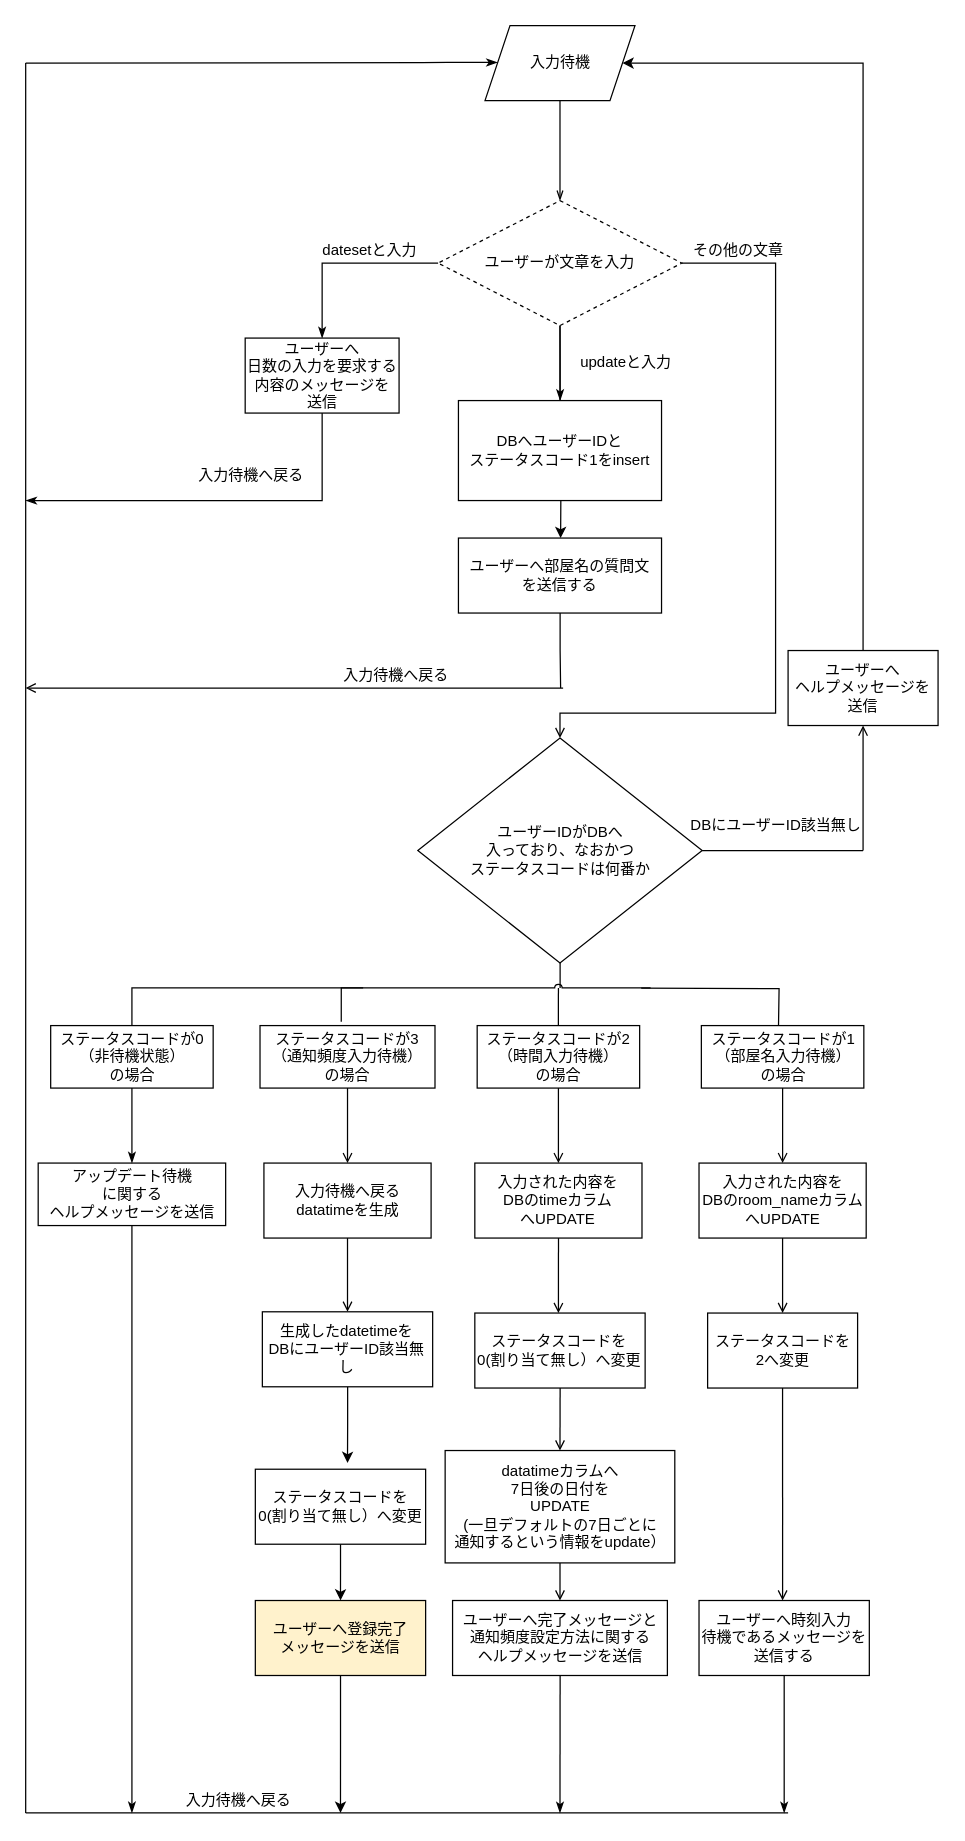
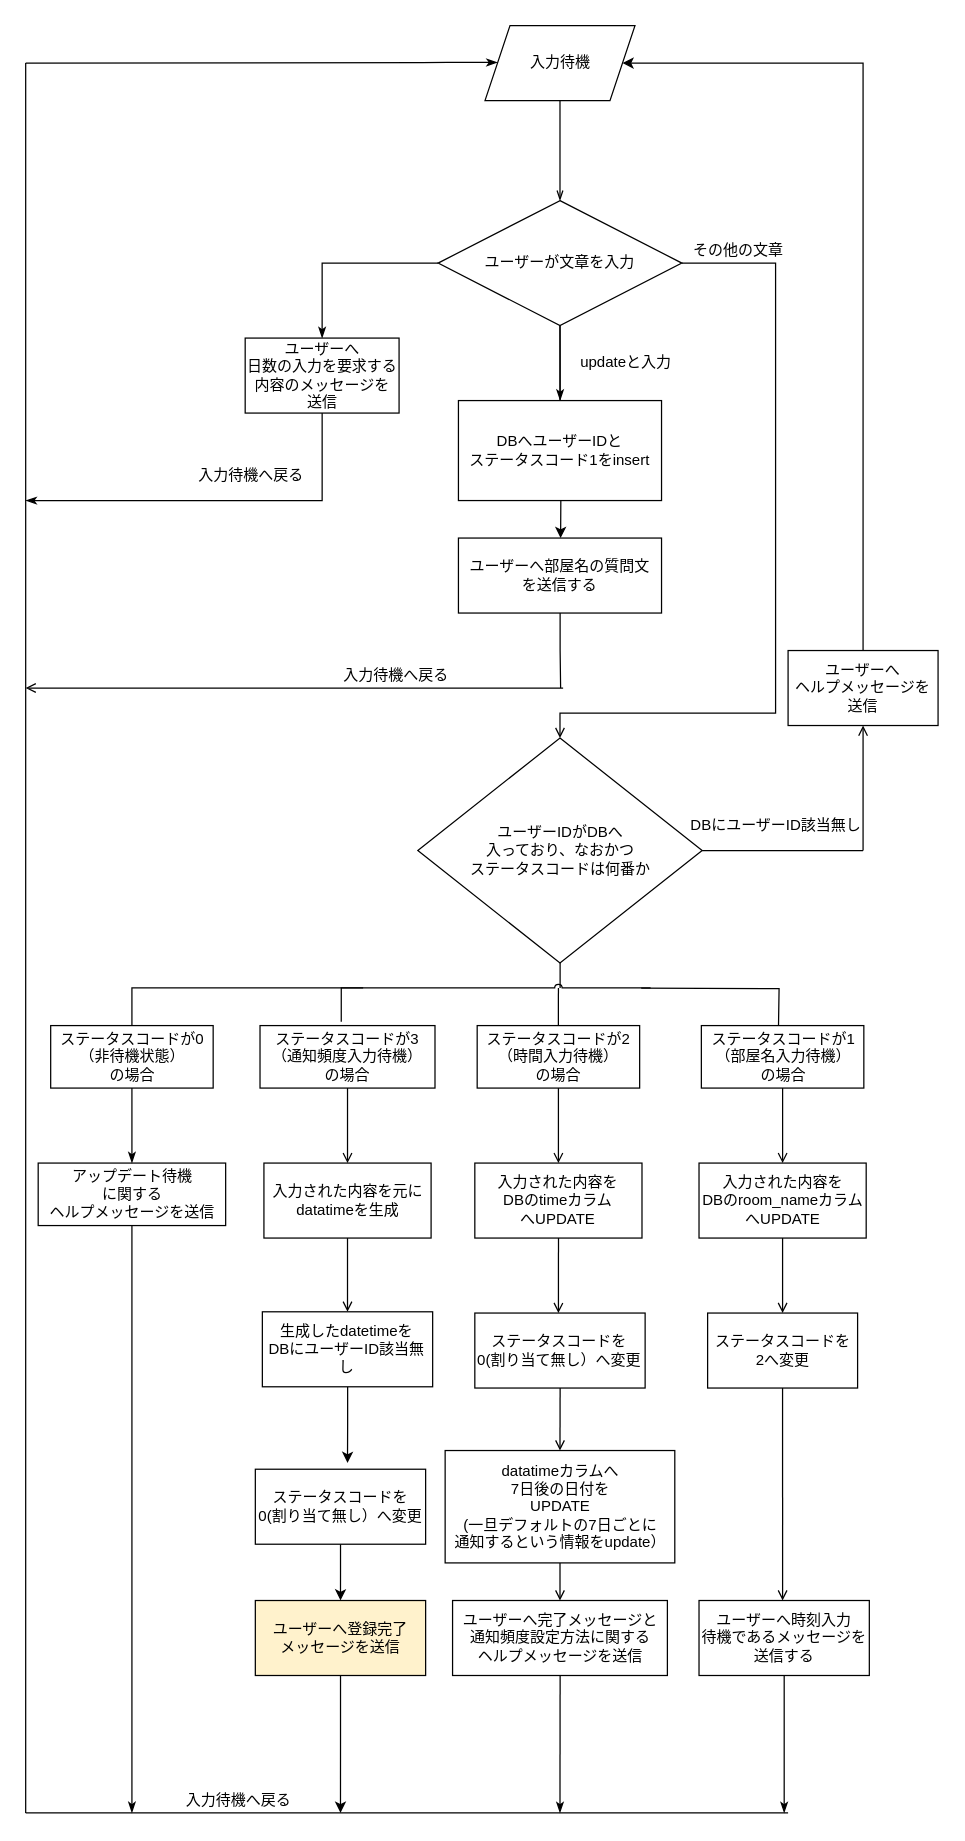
node "datesetと入力": removed
node "ユーザーが文章を入力": style dashed -> solid
node "入力待機へ戻る datatimeを生成": label "入力待機へ戻る datatimeを生成" -> "入力された内容を元に datatimeを生成"
